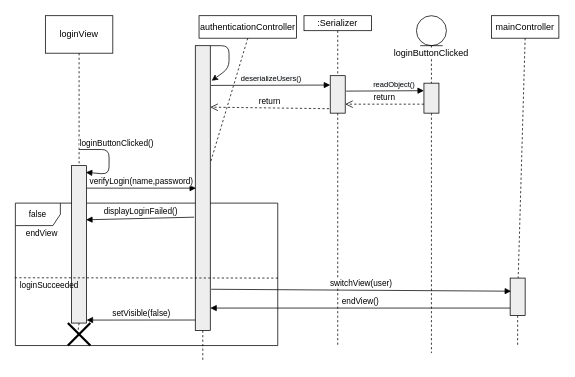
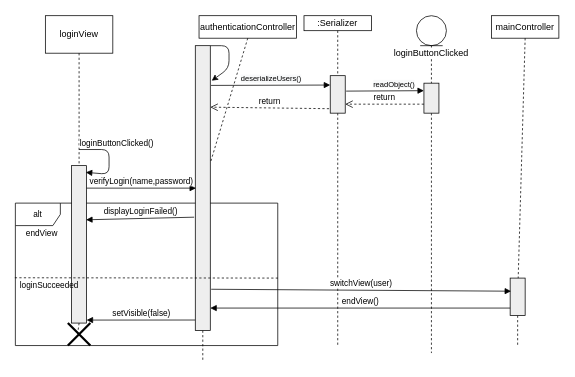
node "false": label "false" -> "alt"
